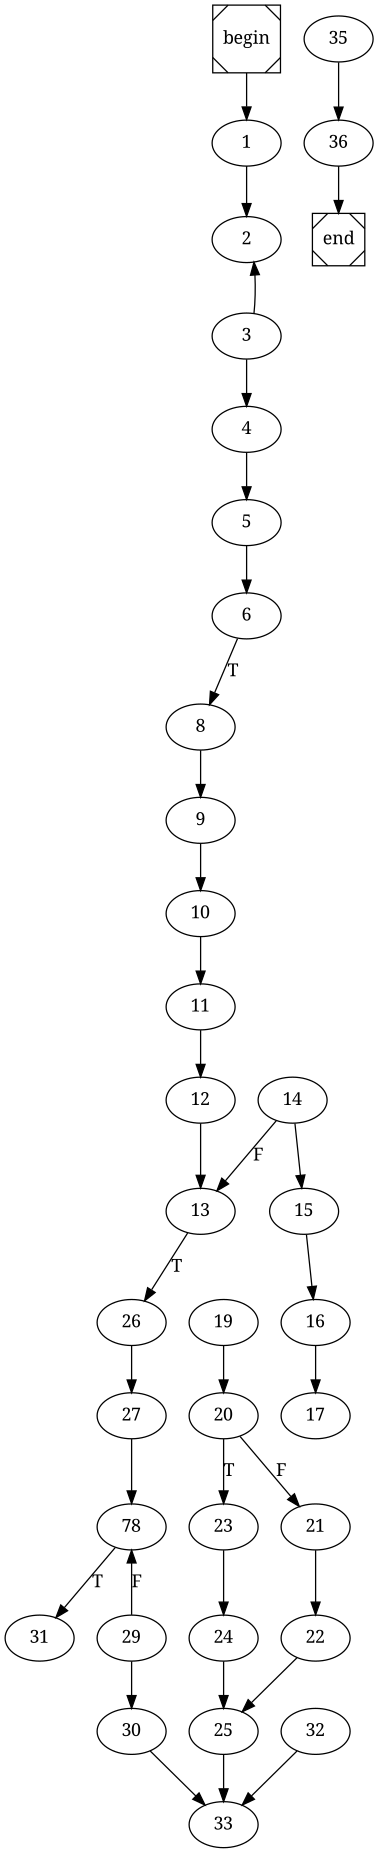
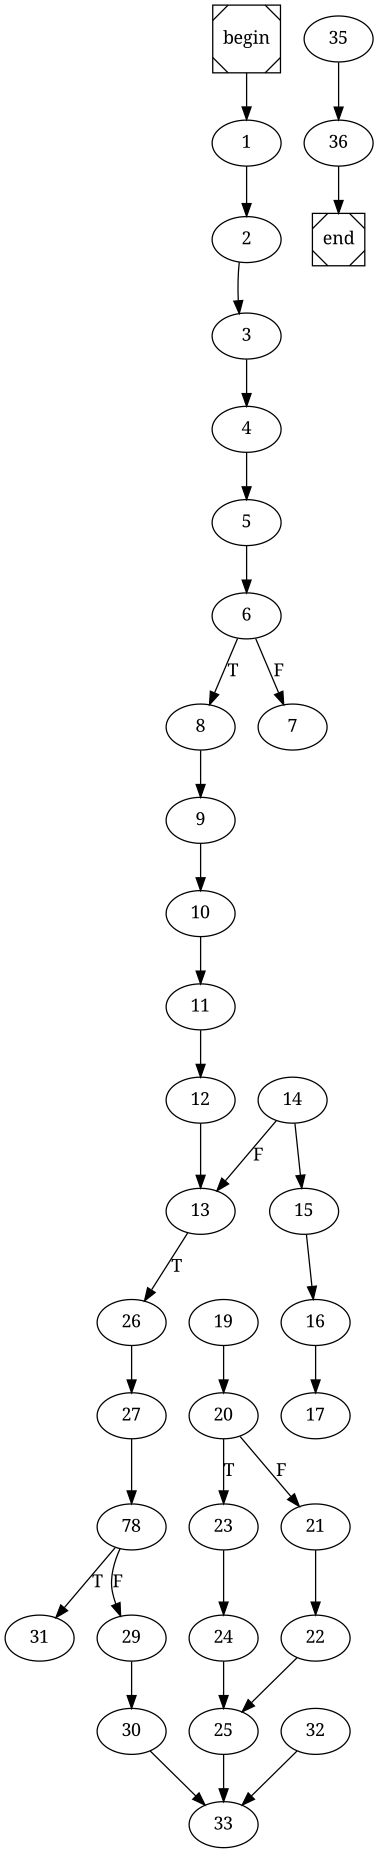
edge "3" -> "2": reversed
node "7": added
edge "29" -> "78": reversed
